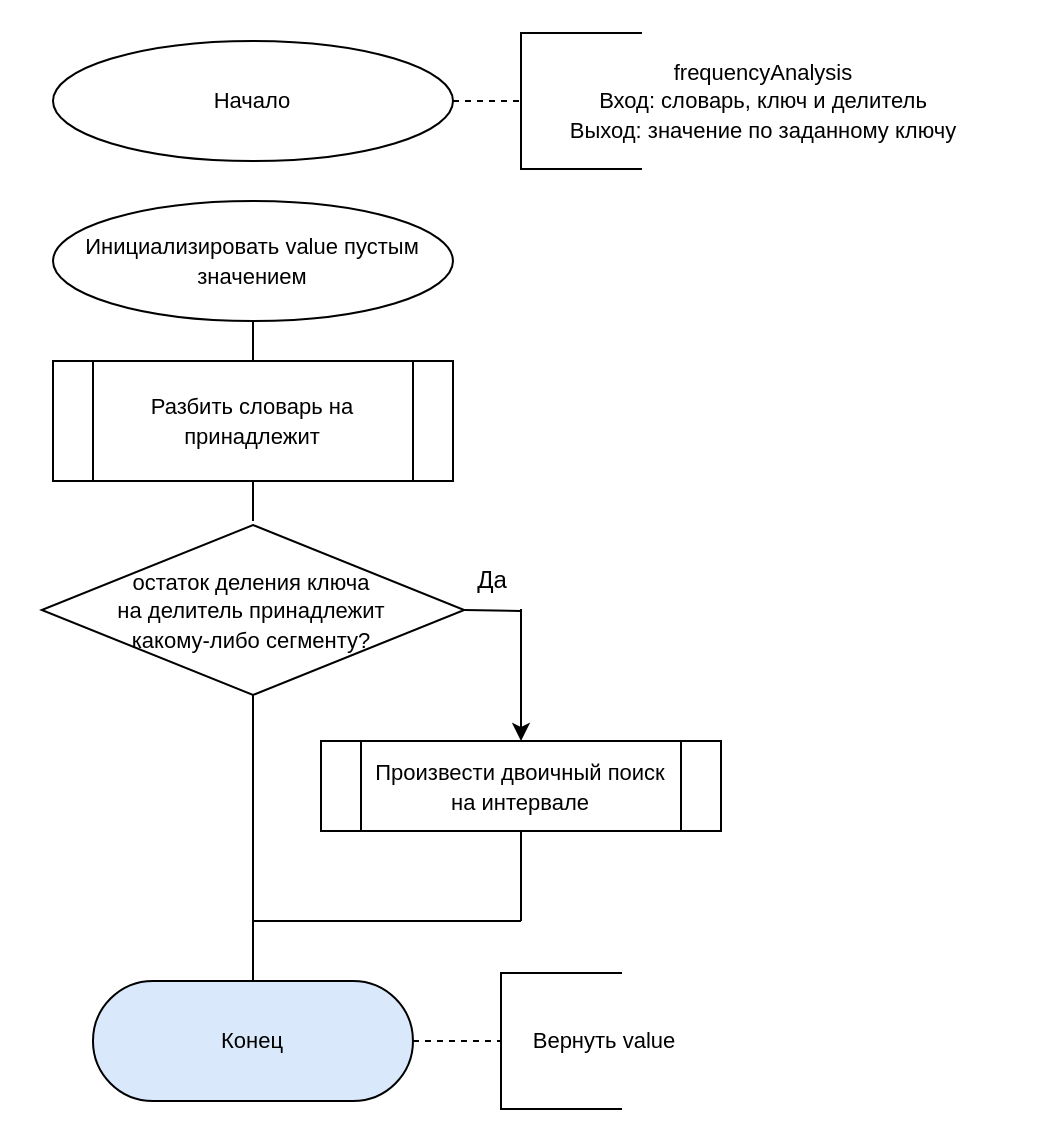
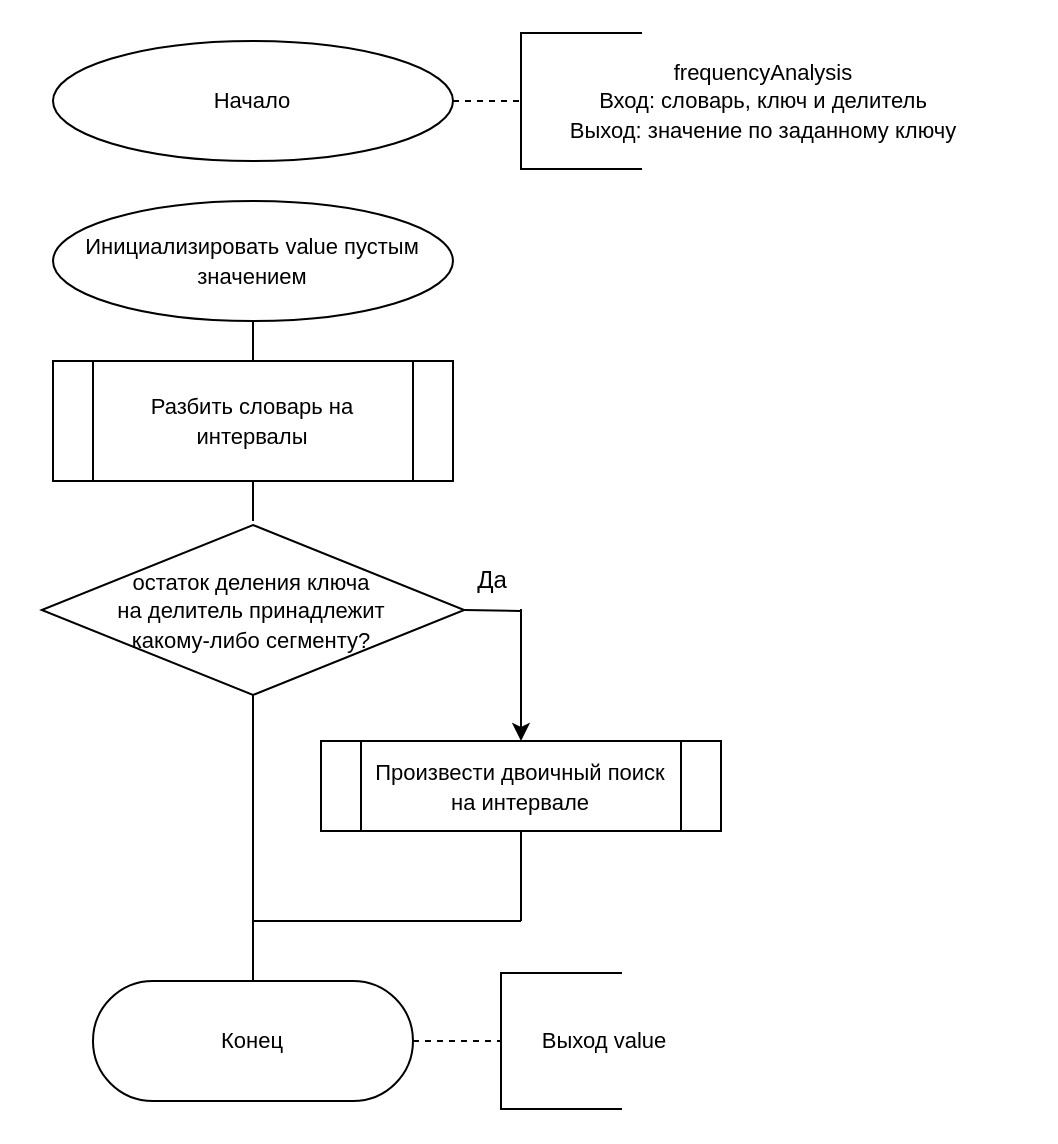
node "Разбить словарь на принадлежит": label "Разбить словарь на принадлежит" -> "Разбить словарь на интервалы"
node "Конец": fillcolor #dae8fc -> #ffffff
node "Вернуть value": label "Вернуть value" -> "Выход value"
